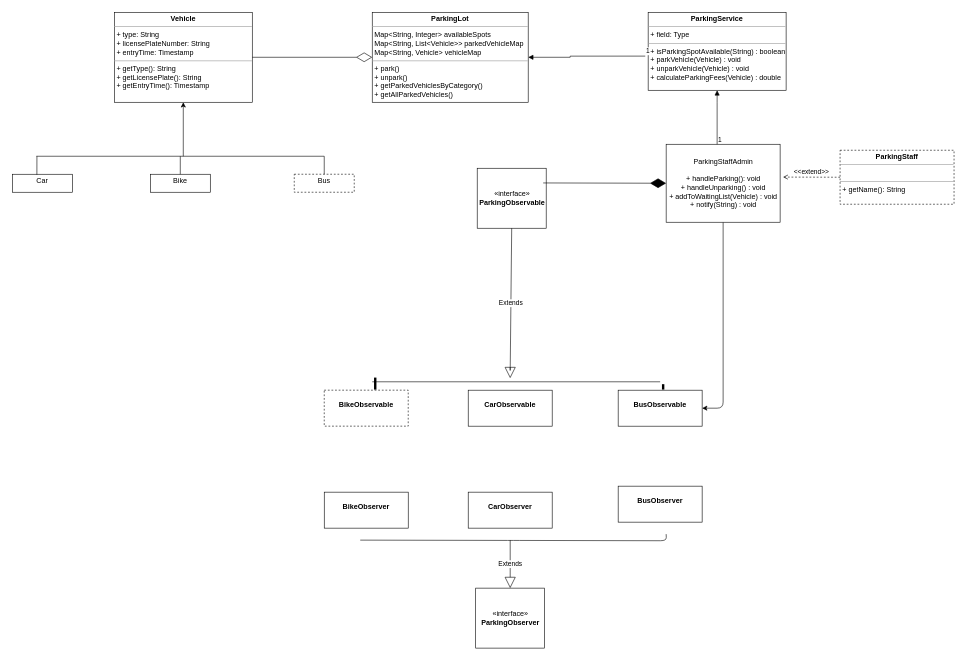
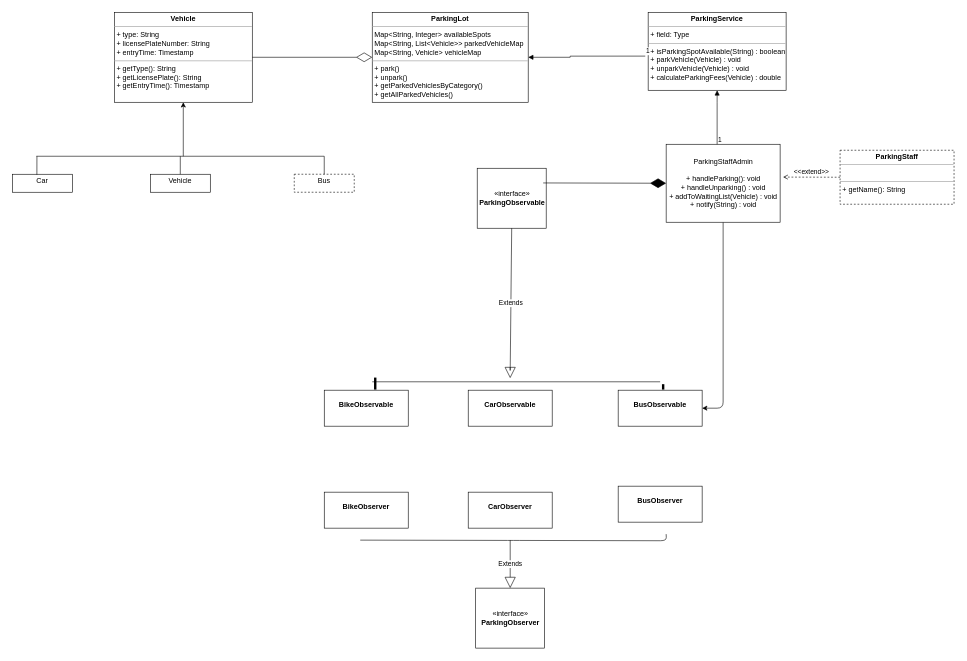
node "Bike": label "Bike" -> "Vehicle"
node "BikeObservable": style dashed -> solid
